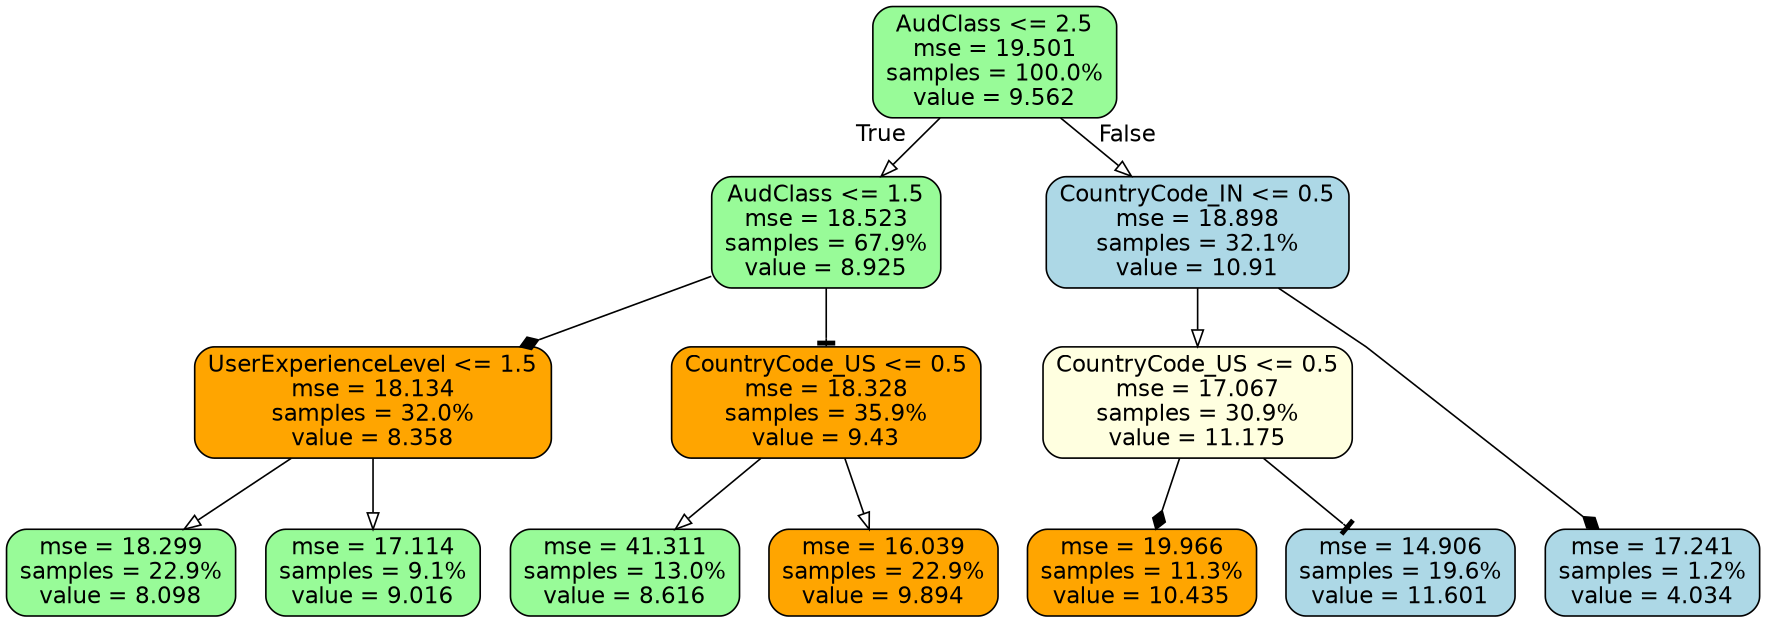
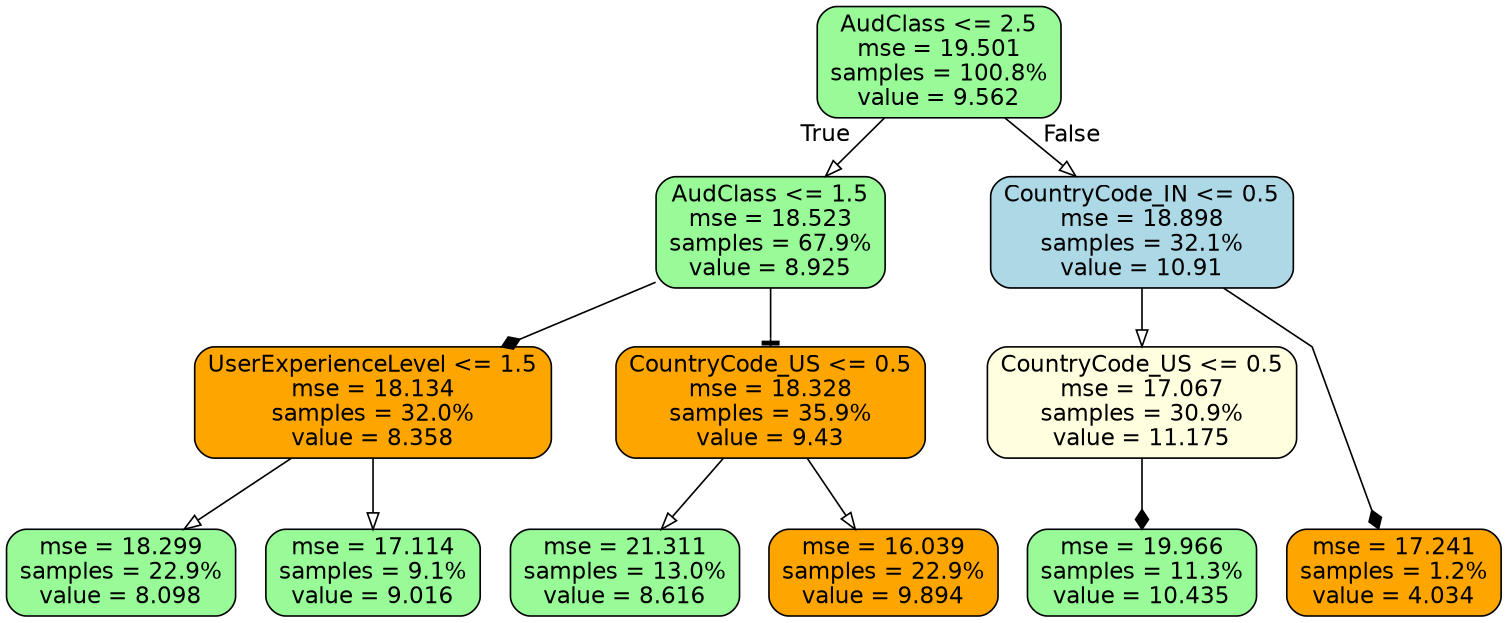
node "AudClass <= 2.5 mse = 19.501 samples = 100.0% value = 9.562": label "AudClass <= 2.5 mse = 19.501 samples = 100.0% value = 9.562" -> "AudClass <= 2.5 mse = 19.501 samples = 100.8% value = 9.562"
node "mse = 41.311 samples = 13.0% value = 8.616": label "mse = 41.311 samples = 13.0% value = 8.616" -> "mse = 21.311 samples = 13.0% value = 8.616"
node "mse = 19.966 samples = 11.3% value = 10.435": fillcolor orange -> palegreen
node "mse = 14.906 samples = 19.6% value = 11.601": removed
node "mse = 17.241 samples = 1.2% value = 4.034": fillcolor lightblue -> orange
